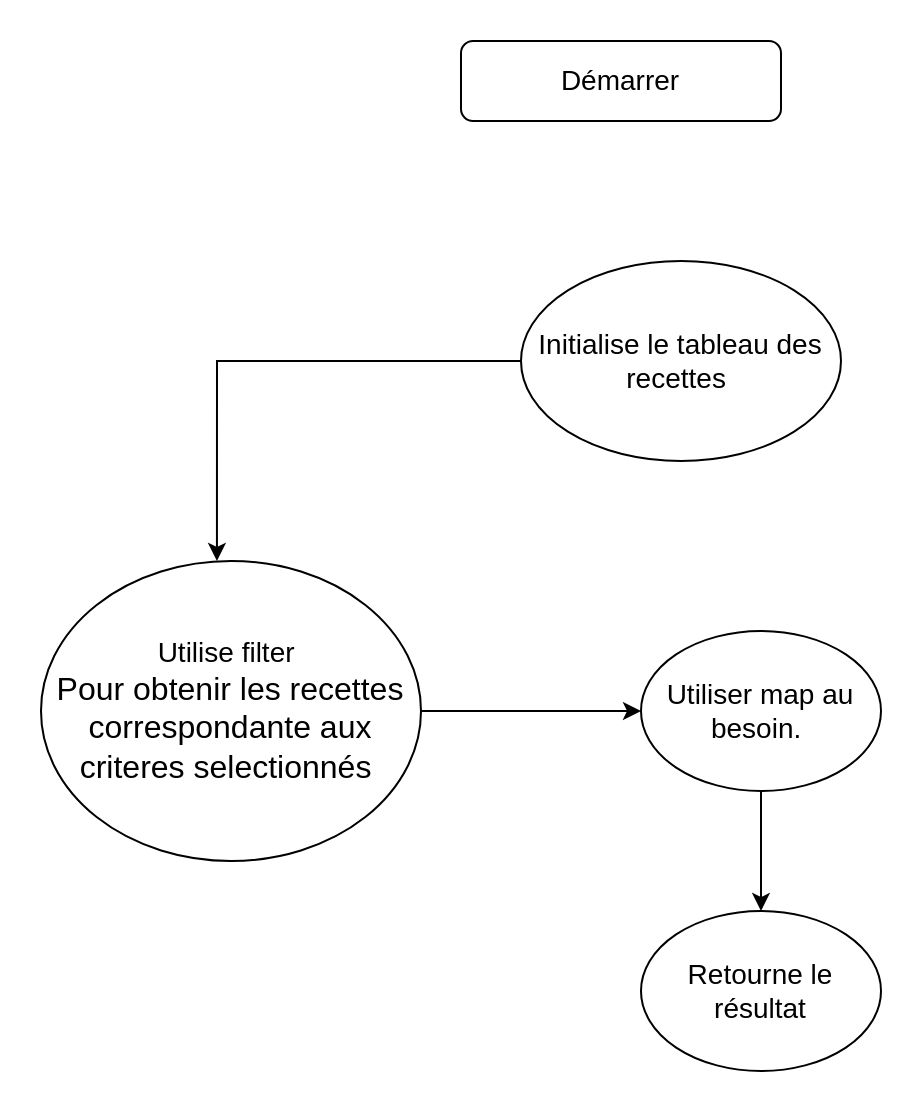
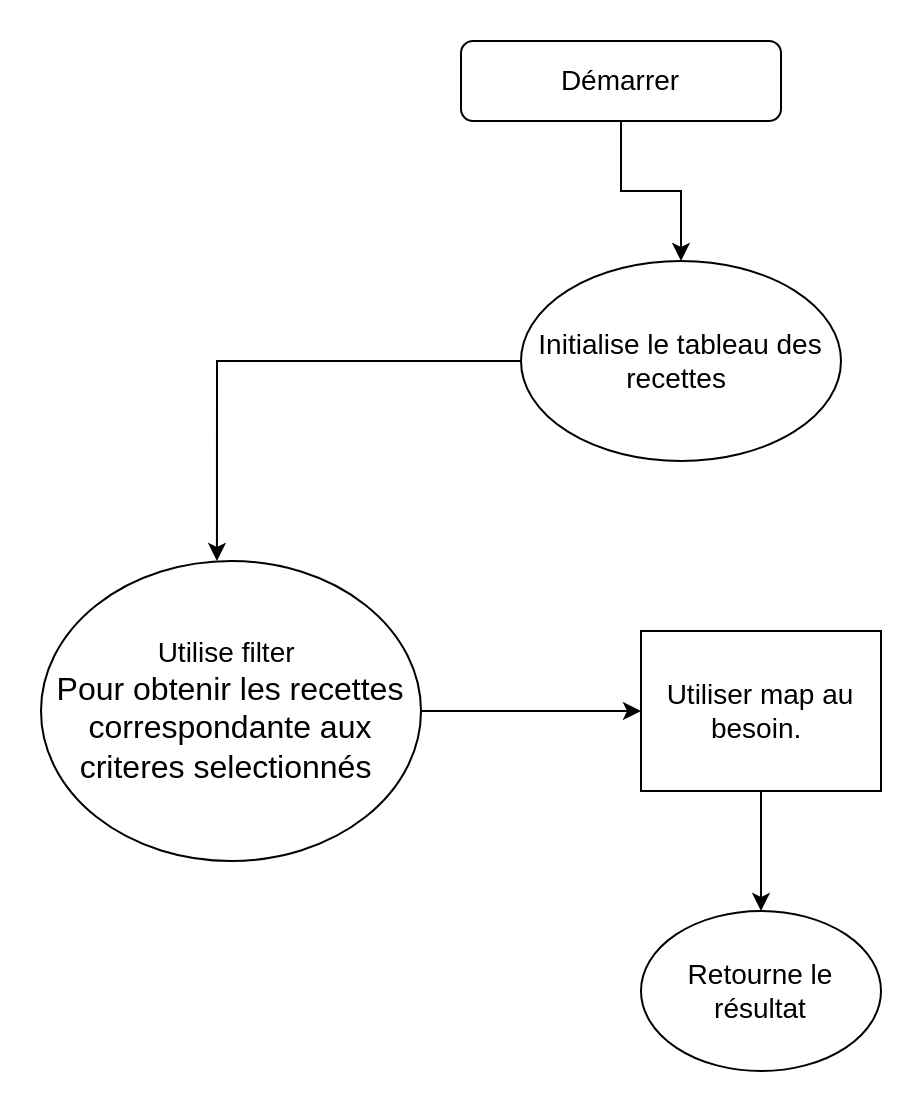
edge "Démarrer" -> "Initialise le tableau des recettes": added
node "Utiliser map au besoin.": shape ellipse -> rectangle
